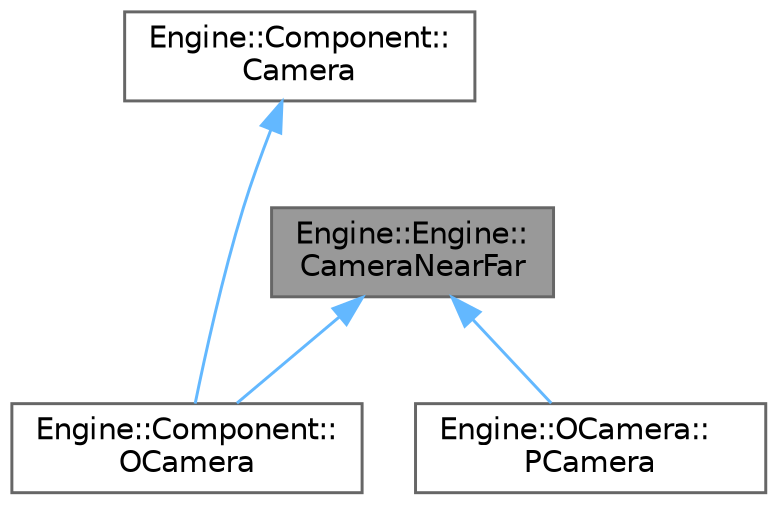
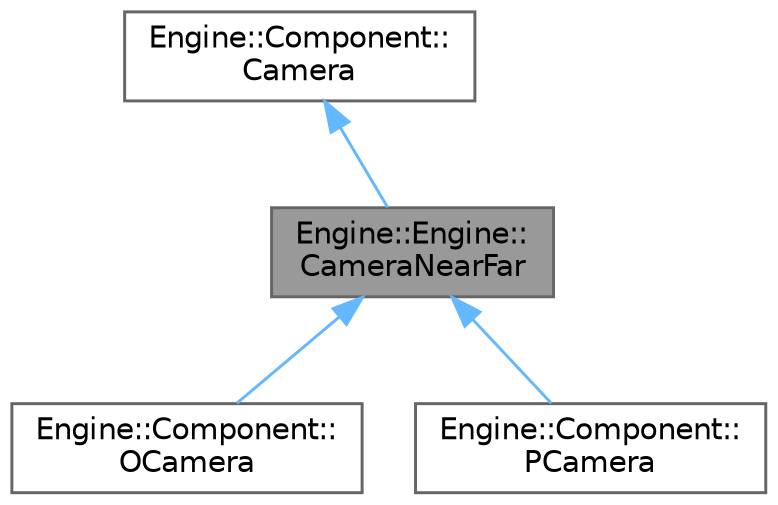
edge "Engine::Component:: OCamera" -> "Engine::Component:: Camera": now "Engine::Engine:: CameraNearFar" -> "Engine::Component:: Camera"
node "Engine::OCamera:: PCamera": label "Engine::OCamera:: PCamera" -> "Engine::Component:: PCamera"
